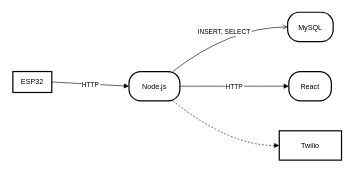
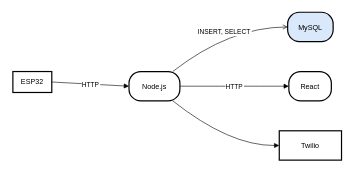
node "MySQL": fillcolor #ffffff -> #dae8fc
edge "Node.js" -> "Twilio": style dashed -> solid
